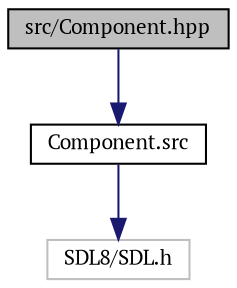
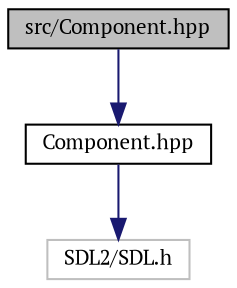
node "Component.src": label "Component.src" -> "Component.hpp"
node "SDL8/SDL.h": label "SDL8/SDL.h" -> "SDL2/SDL.h"
